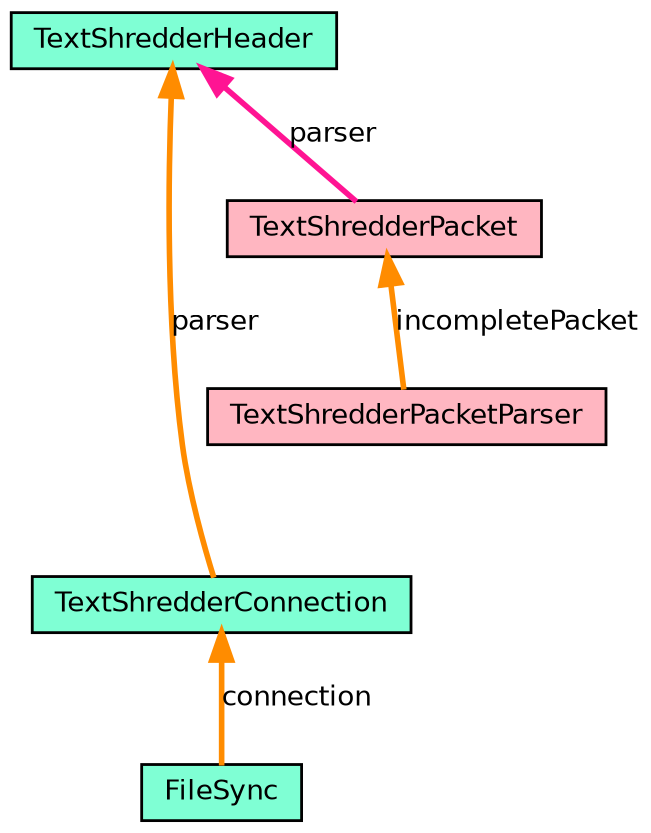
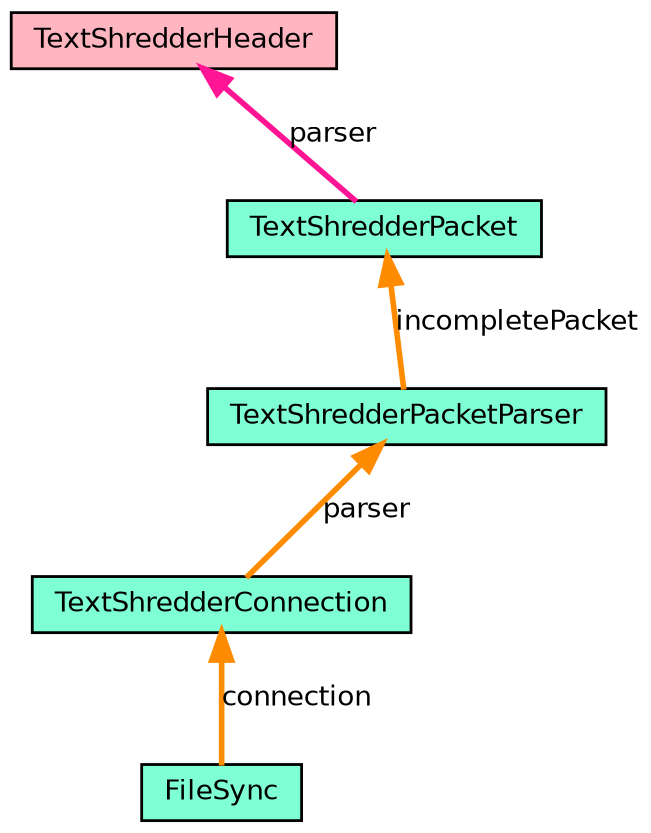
node "TextShredderHeader": fillcolor aquamarine -> lightpink
node "TextShredderPacket": fillcolor lightpink -> aquamarine
edge "TextShredderConnection" -> "TextShredderHeader": now "TextShredderConnection" -> "TextShredderPacketParser"
node "TextShredderPacketParser": fillcolor lightpink -> aquamarine
